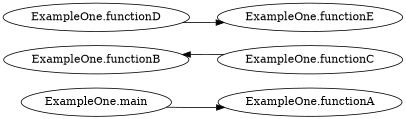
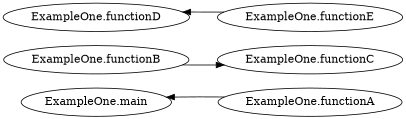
edge "ExampleOne.functionD" -> "ExampleOne.functionE": reversed
edge "ExampleOne.functionC" -> "ExampleOne.functionB": reversed
edge "ExampleOne.main" -> "ExampleOne.functionA": reversed
